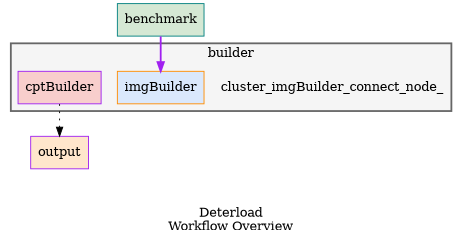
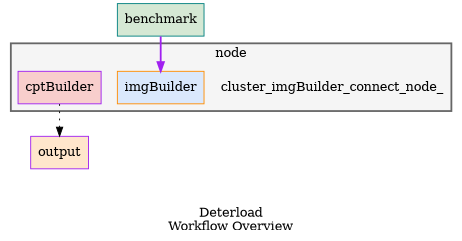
cluster "builder": label "builder" -> "node"
